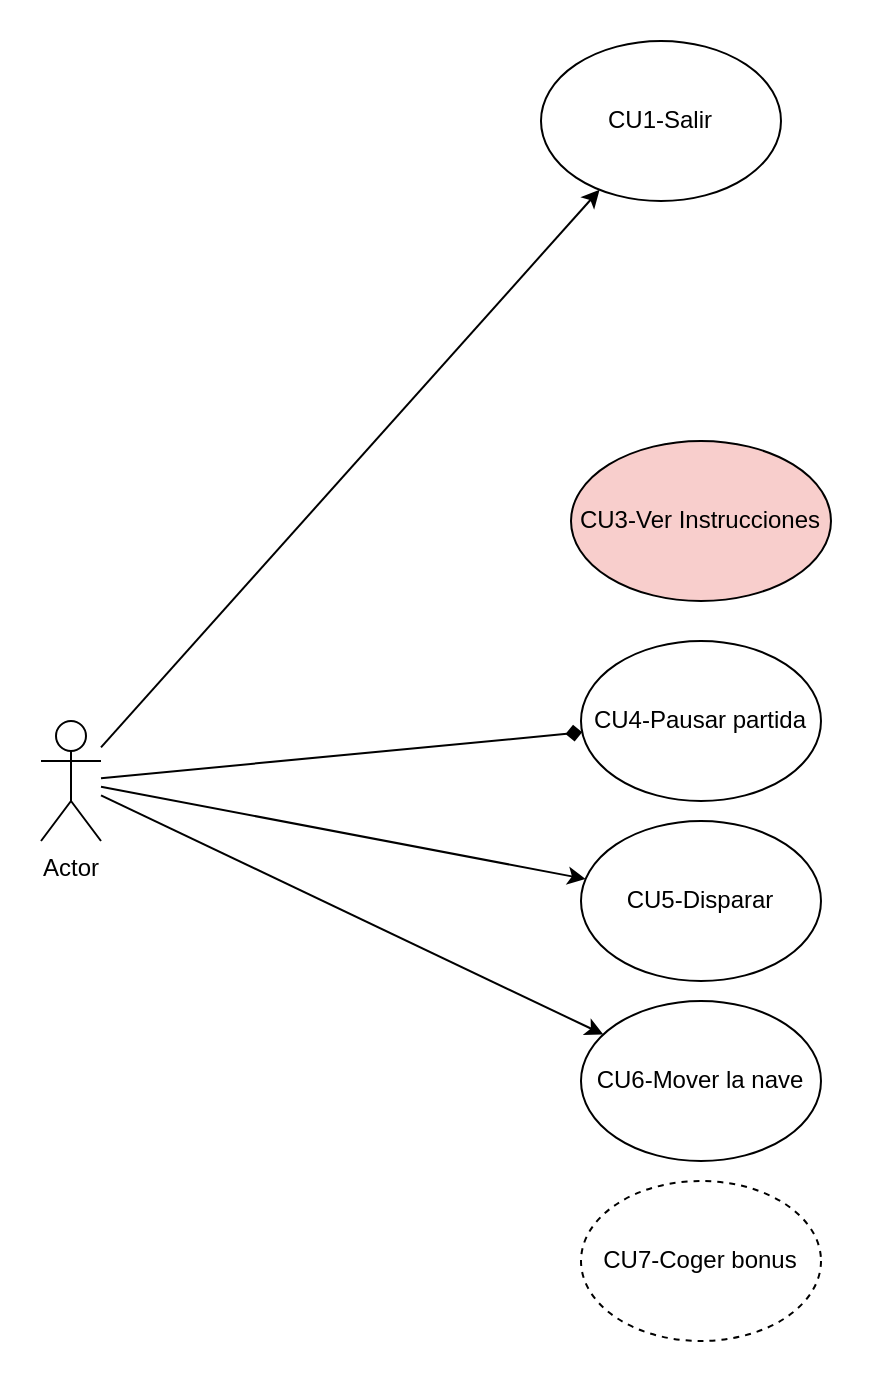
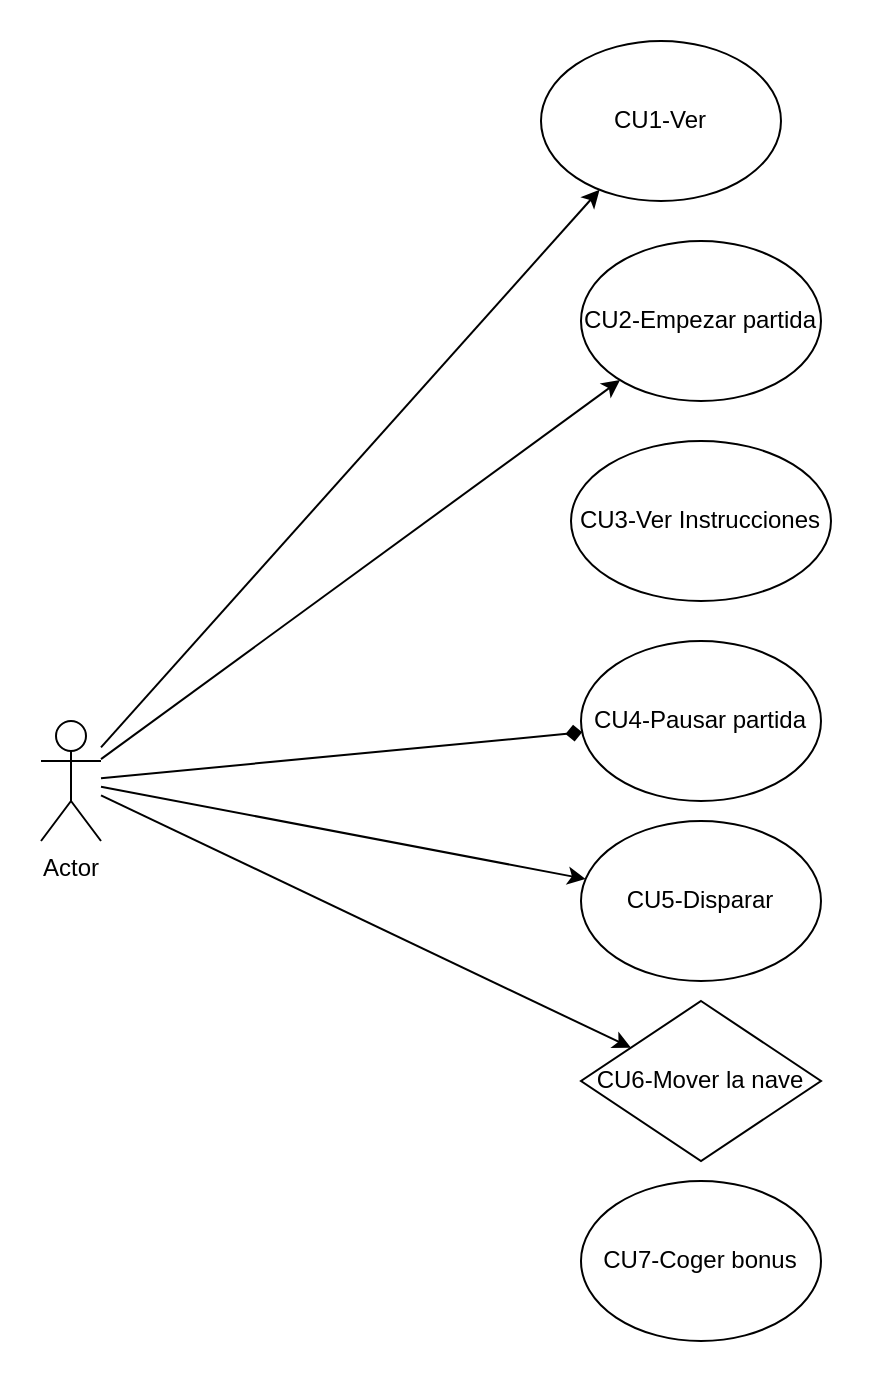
node "CU1-Salir": label "CU1-Salir" -> "CU1-Ver"
node "CU2-Empezar partida": added
node "CU3-Ver Instrucciones": fillcolor #f8cecc -> #ffffff
edge "Actor" -> "CU2-Empezar partida": added
node "CU6-Mover la nave": shape ellipse -> diamond
node "CU7-Coger bonus": style dashed -> solid
